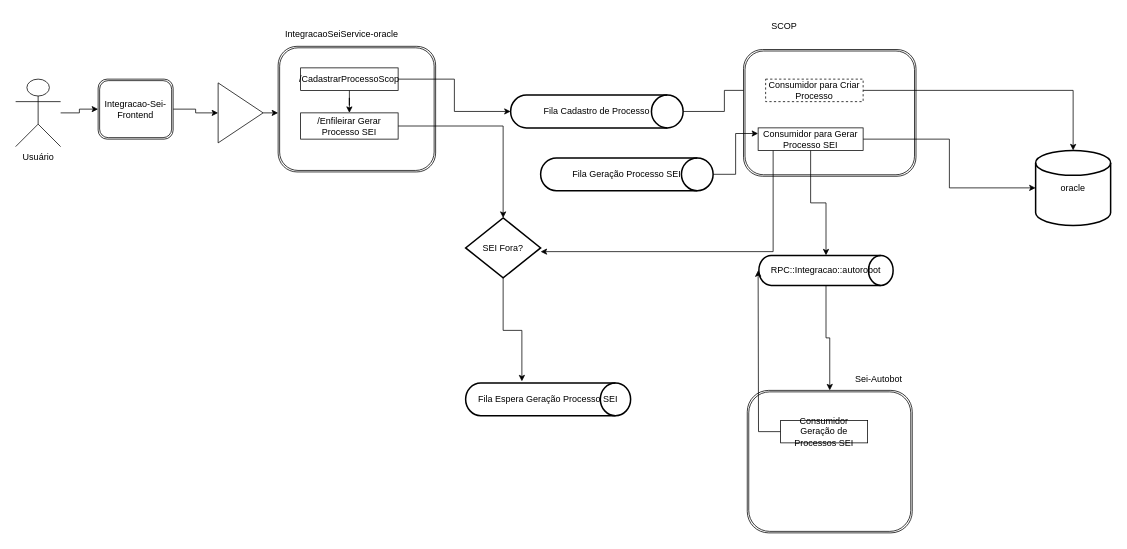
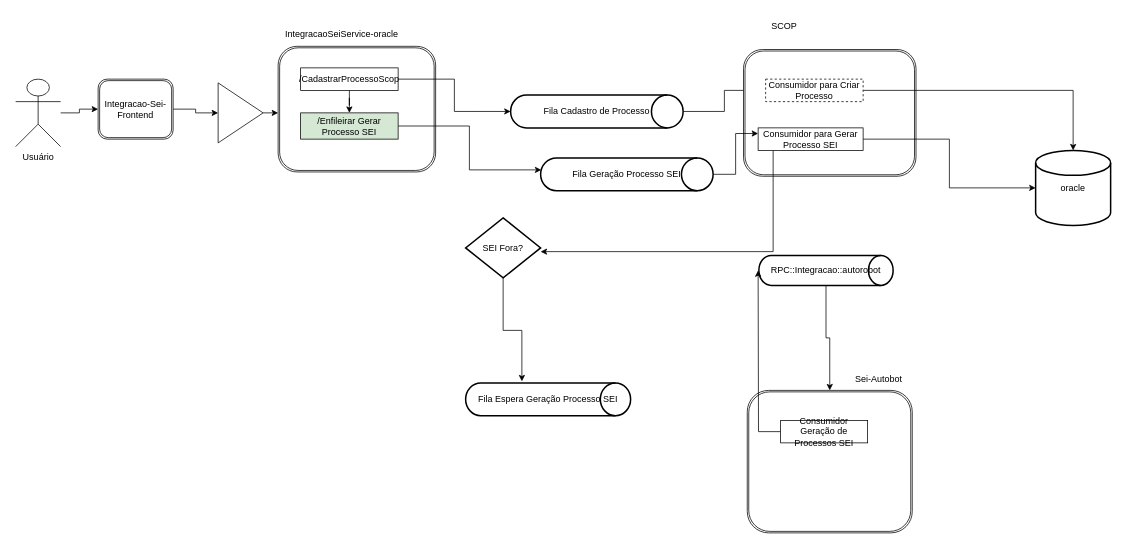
node "/Enfileirar Gerar Processo SEI": fillcolor #ffffff -> #d5e8d4
edge "/Enfileirar Gerar Processo SEI" -> "SEI Fora?": now "/Enfileirar Gerar Processo SEI" -> "Fila Geração Processo SEI"
edge "Consumidor para Gerar Processo SEI" -> "RPC::Integracao::autorobot": removed
